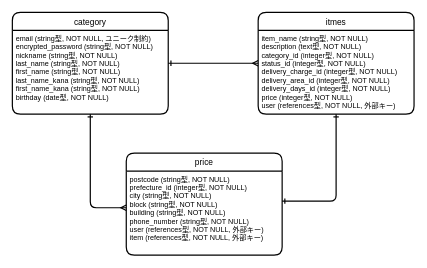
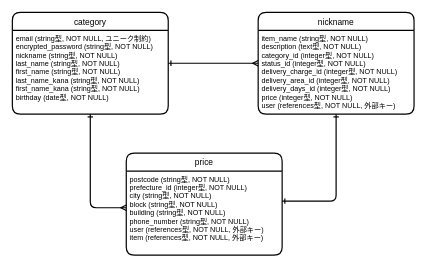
node "itmes": label "itmes" -> "nickname"
